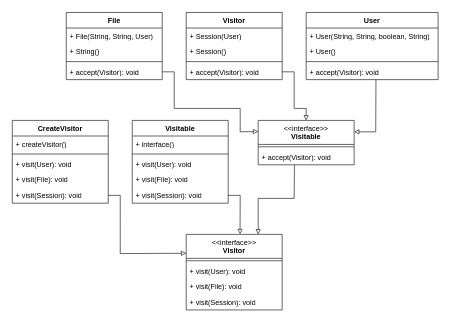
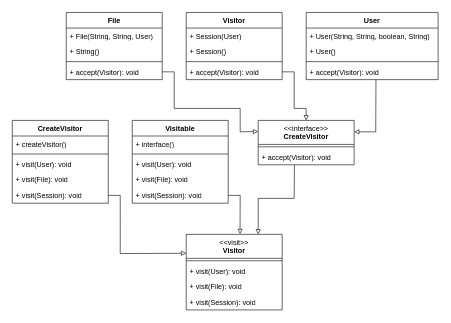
node "<<interface>> Visitable": label "<<interface>> Visitable" -> "<<interface>> CreateVisitor"
node "<<interface>> Visitor": label "<<interface>> Visitor" -> "<<visit>> Visitor"
